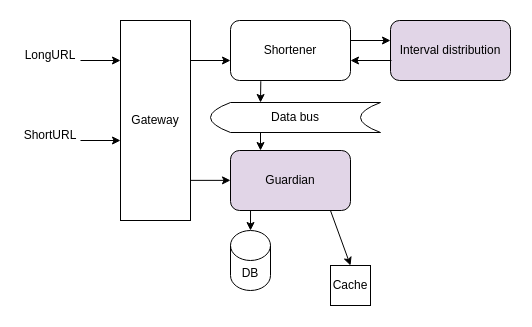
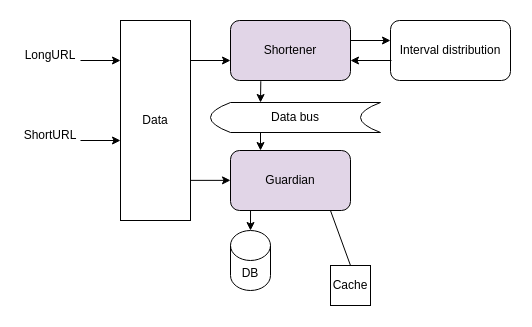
node "Shortener": fillcolor #ffffff -> #e1d5e7
node "Interval distribution": fillcolor #e1d5e7 -> #ffffff
node "Gateway": label "Gateway" -> "Data"
edge "Guardian" -> "Сache": arrowhead classic -> none
